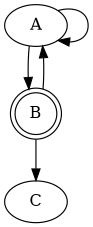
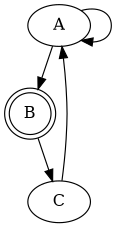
edge "B" -> "A": now "C" -> "A"
